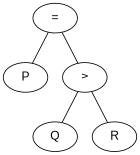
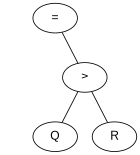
node "P": removed
